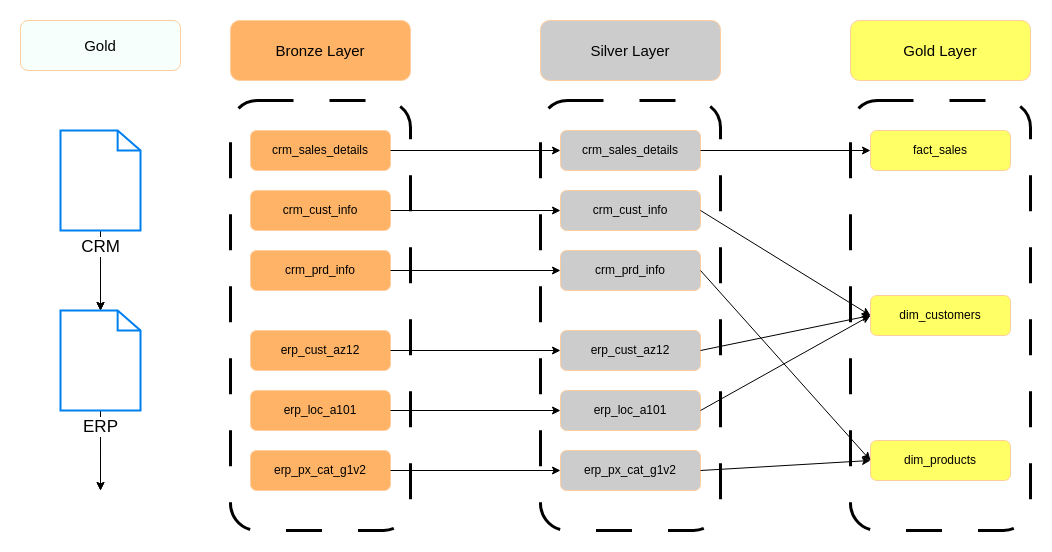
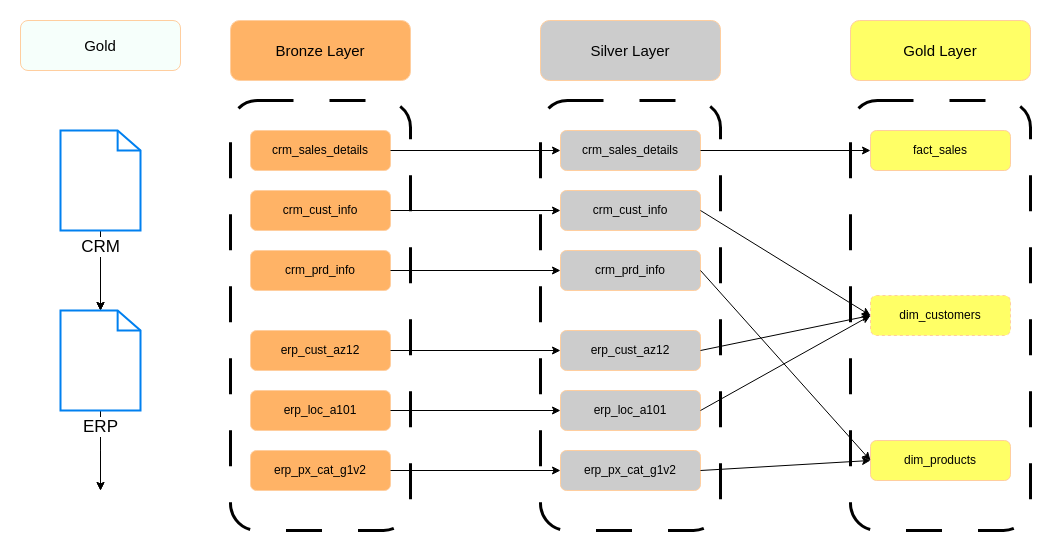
node "dim_customers": style solid -> dashed
